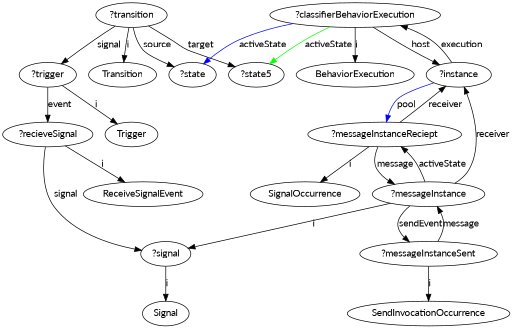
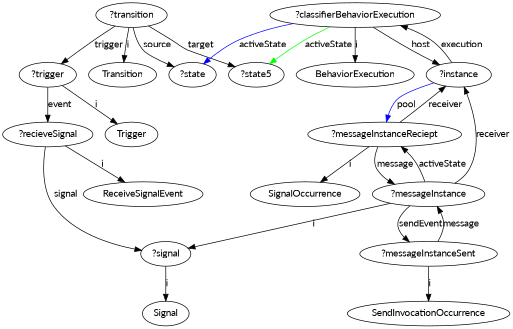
edge "?transition" -> "?trigger": label "signal" -> "trigger"
